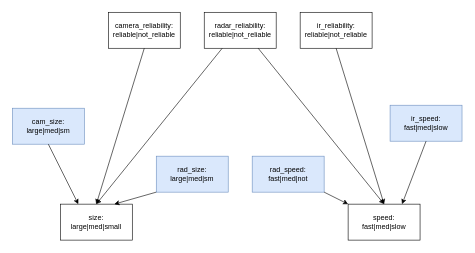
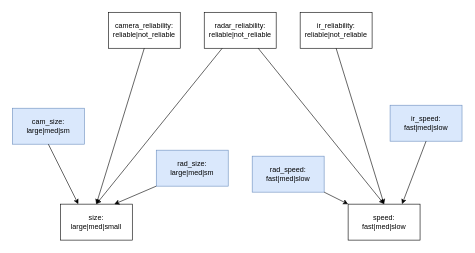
node "rad_size: large|med|sm": moved (192, 174) -> (192, 168)
node "rad_speed: fast|med|not": label "rad_speed: fast|med|not" -> "rad_speed: fast|med|slow"
